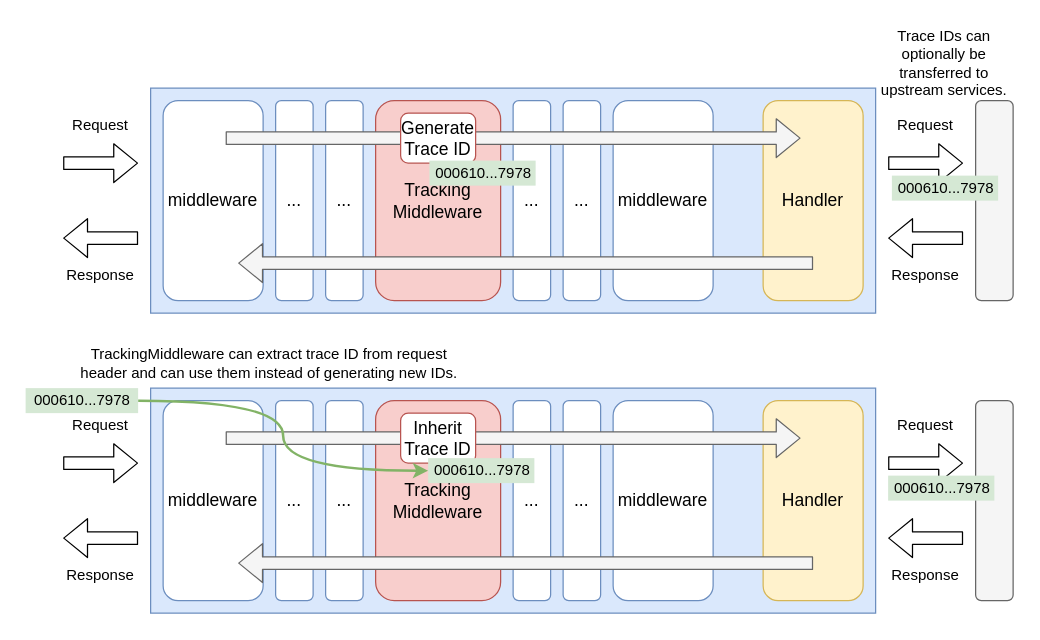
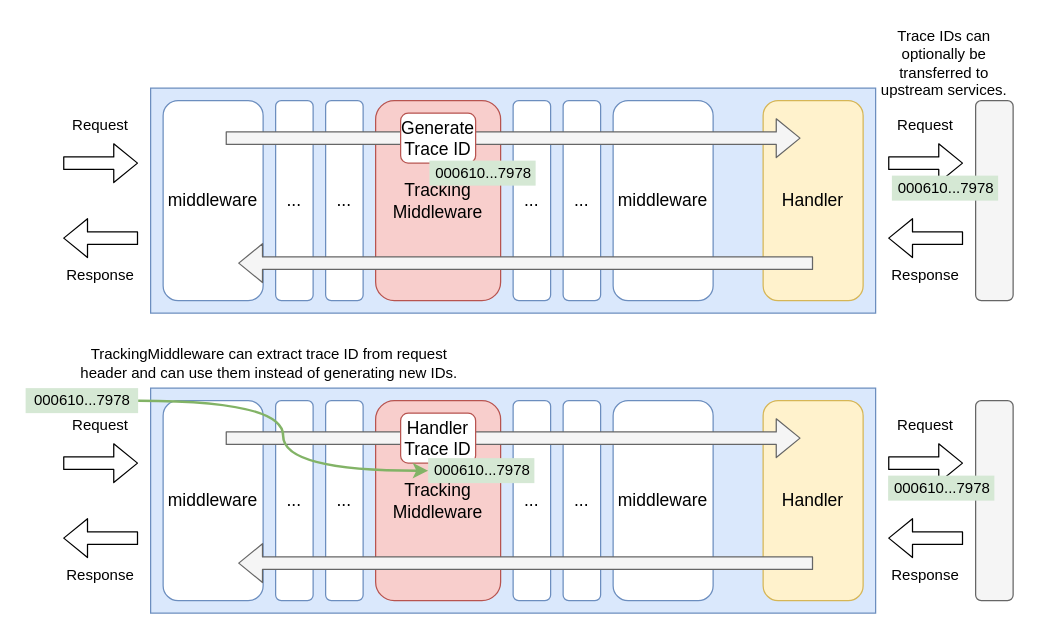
node "Inherit Trace ID": label "Inherit Trace ID" -> "Handler Trace ID"
